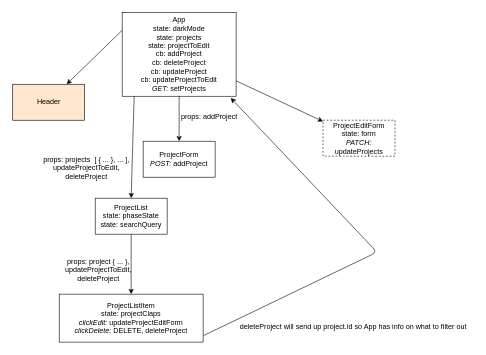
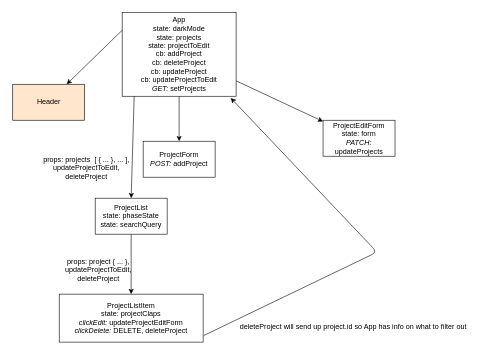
node "props: addProject": removed
node "ProjectEditForm state: form PATCH: updateProjects": style dashed -> solid
